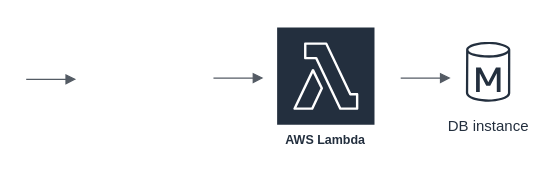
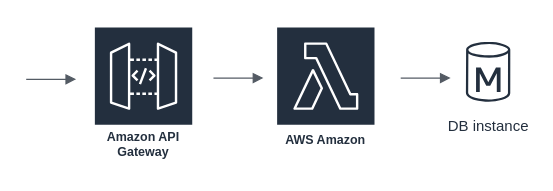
node "Amazon API Gateway": added
node "AWS Lambda": label "AWS Lambda" -> "AWS Amazon"
